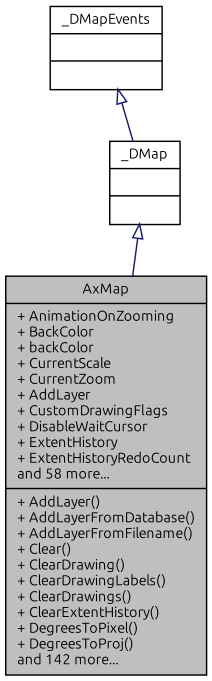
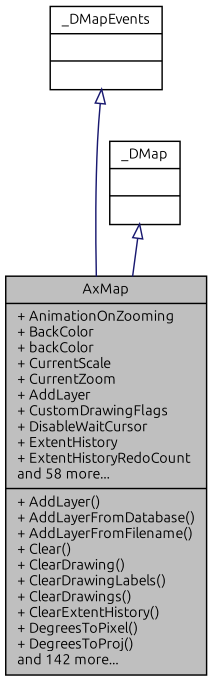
edge "_DMap" -> "_DMapEvents": now "AxMap" -> "_DMapEvents"
